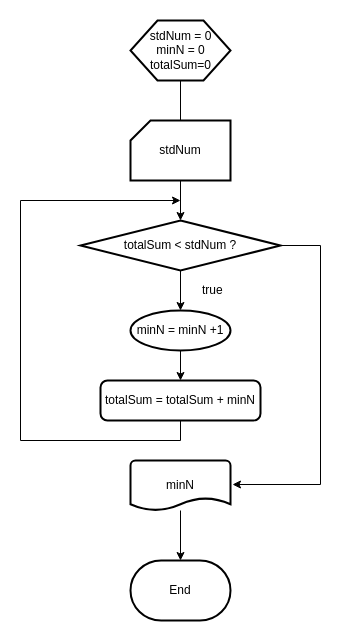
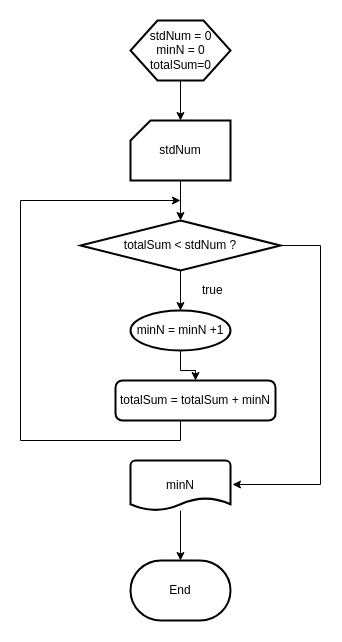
edge "stdNum = 0 minN = 0 totalSum=0" -- "stdNum": arrowhead none -> classic
node "totalSum = totalSum + minN": moved (181, 401) -> (196, 401)
